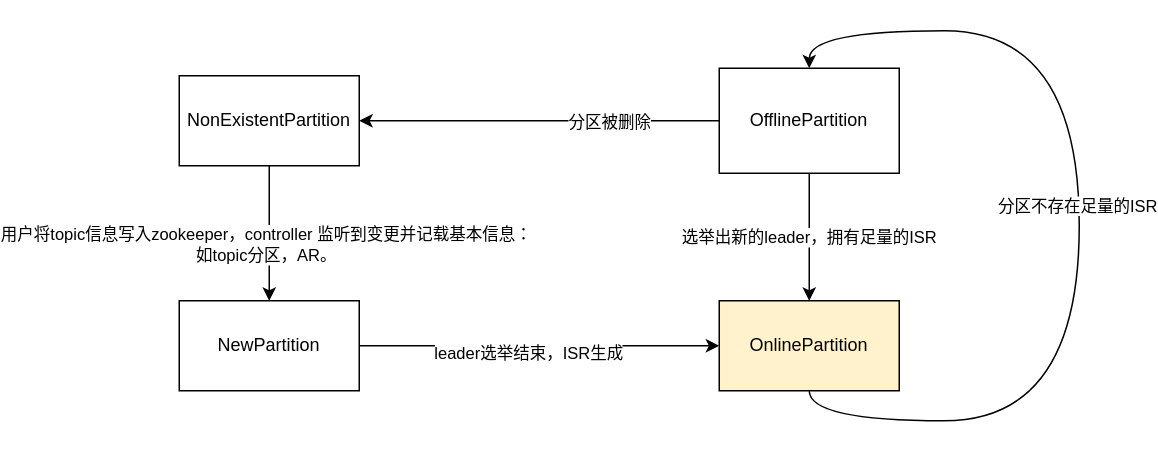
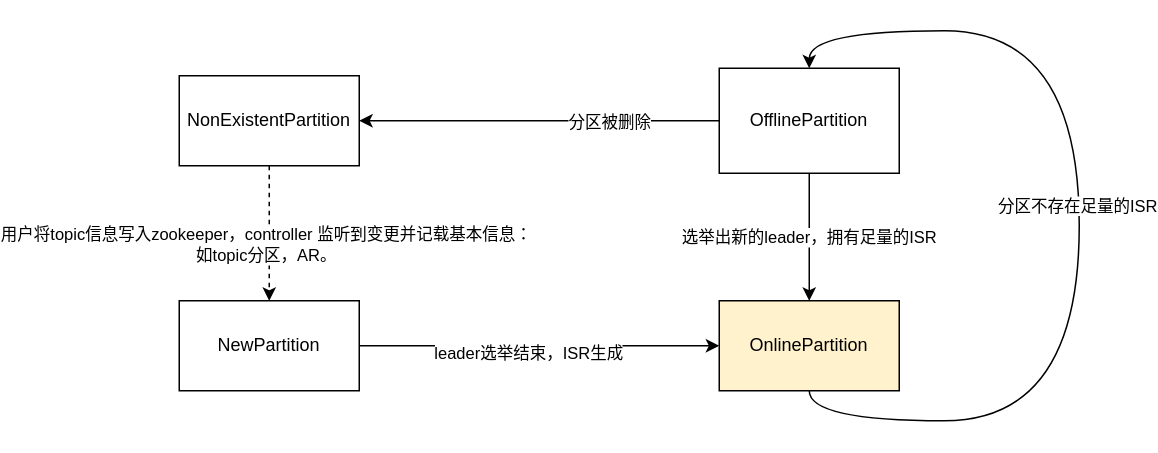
edge "NonExistentPartition" -> "NewPartition": style solid -> dashed
